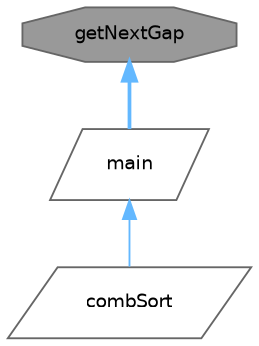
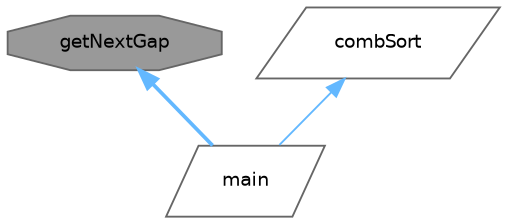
edge "combSort" -> "main": reversed
